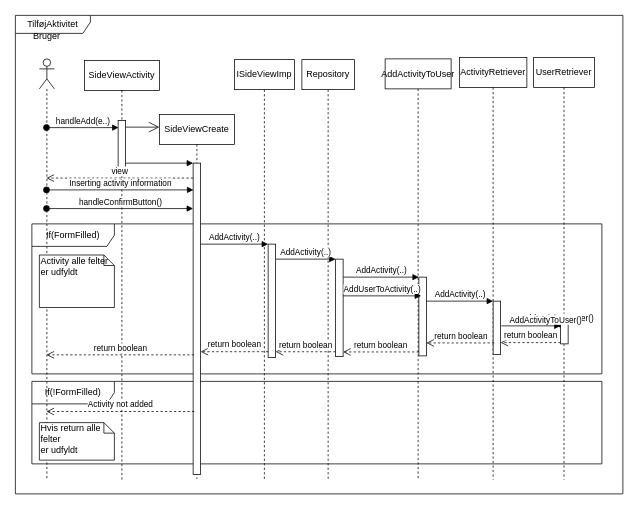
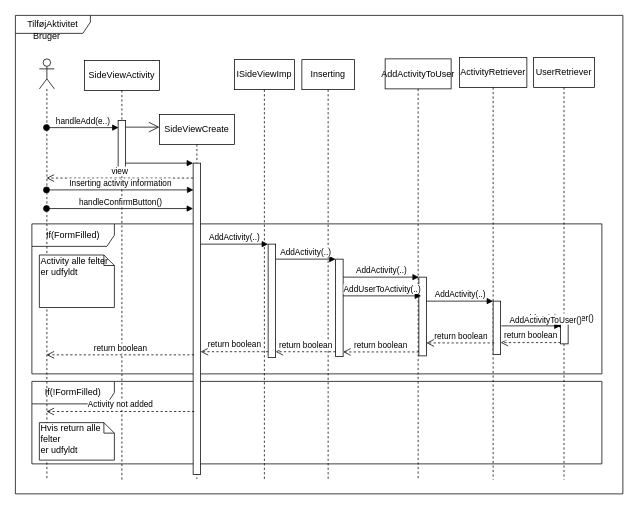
node "Repository": label "Repository" -> "Inserting"
